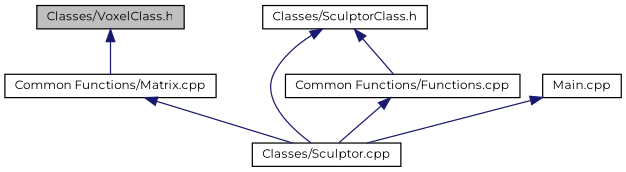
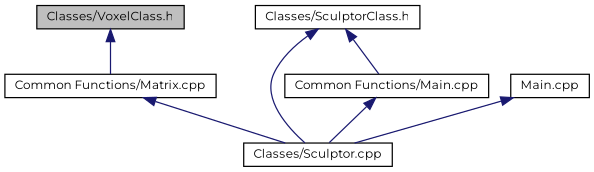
node "Common Functions/Functions.cpp": label "Common Functions/Functions.cpp" -> "Common Functions/Main.cpp"
